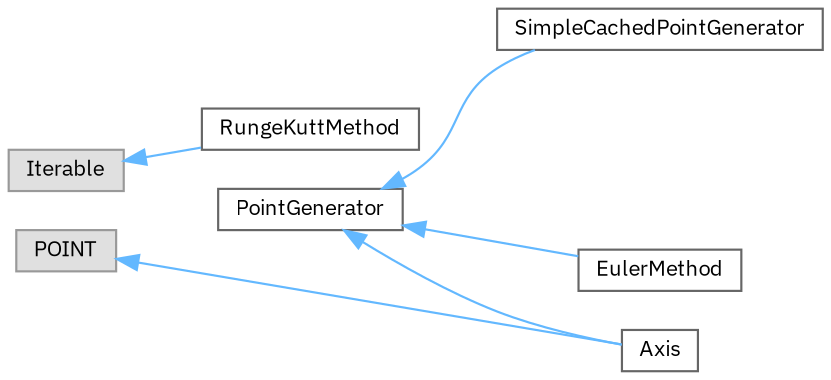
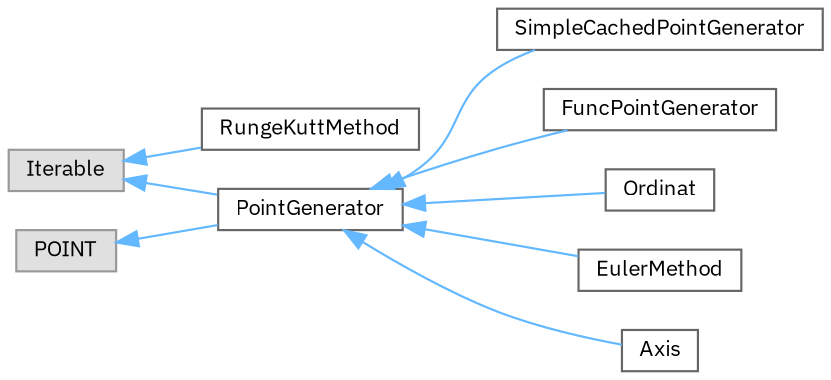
node "FuncPointGenerator": added
edge "PointGenerator" -> "Iterable": added
node "Ordinat": added
edge "Axis" -> "POINT": now "PointGenerator" -> "POINT"
